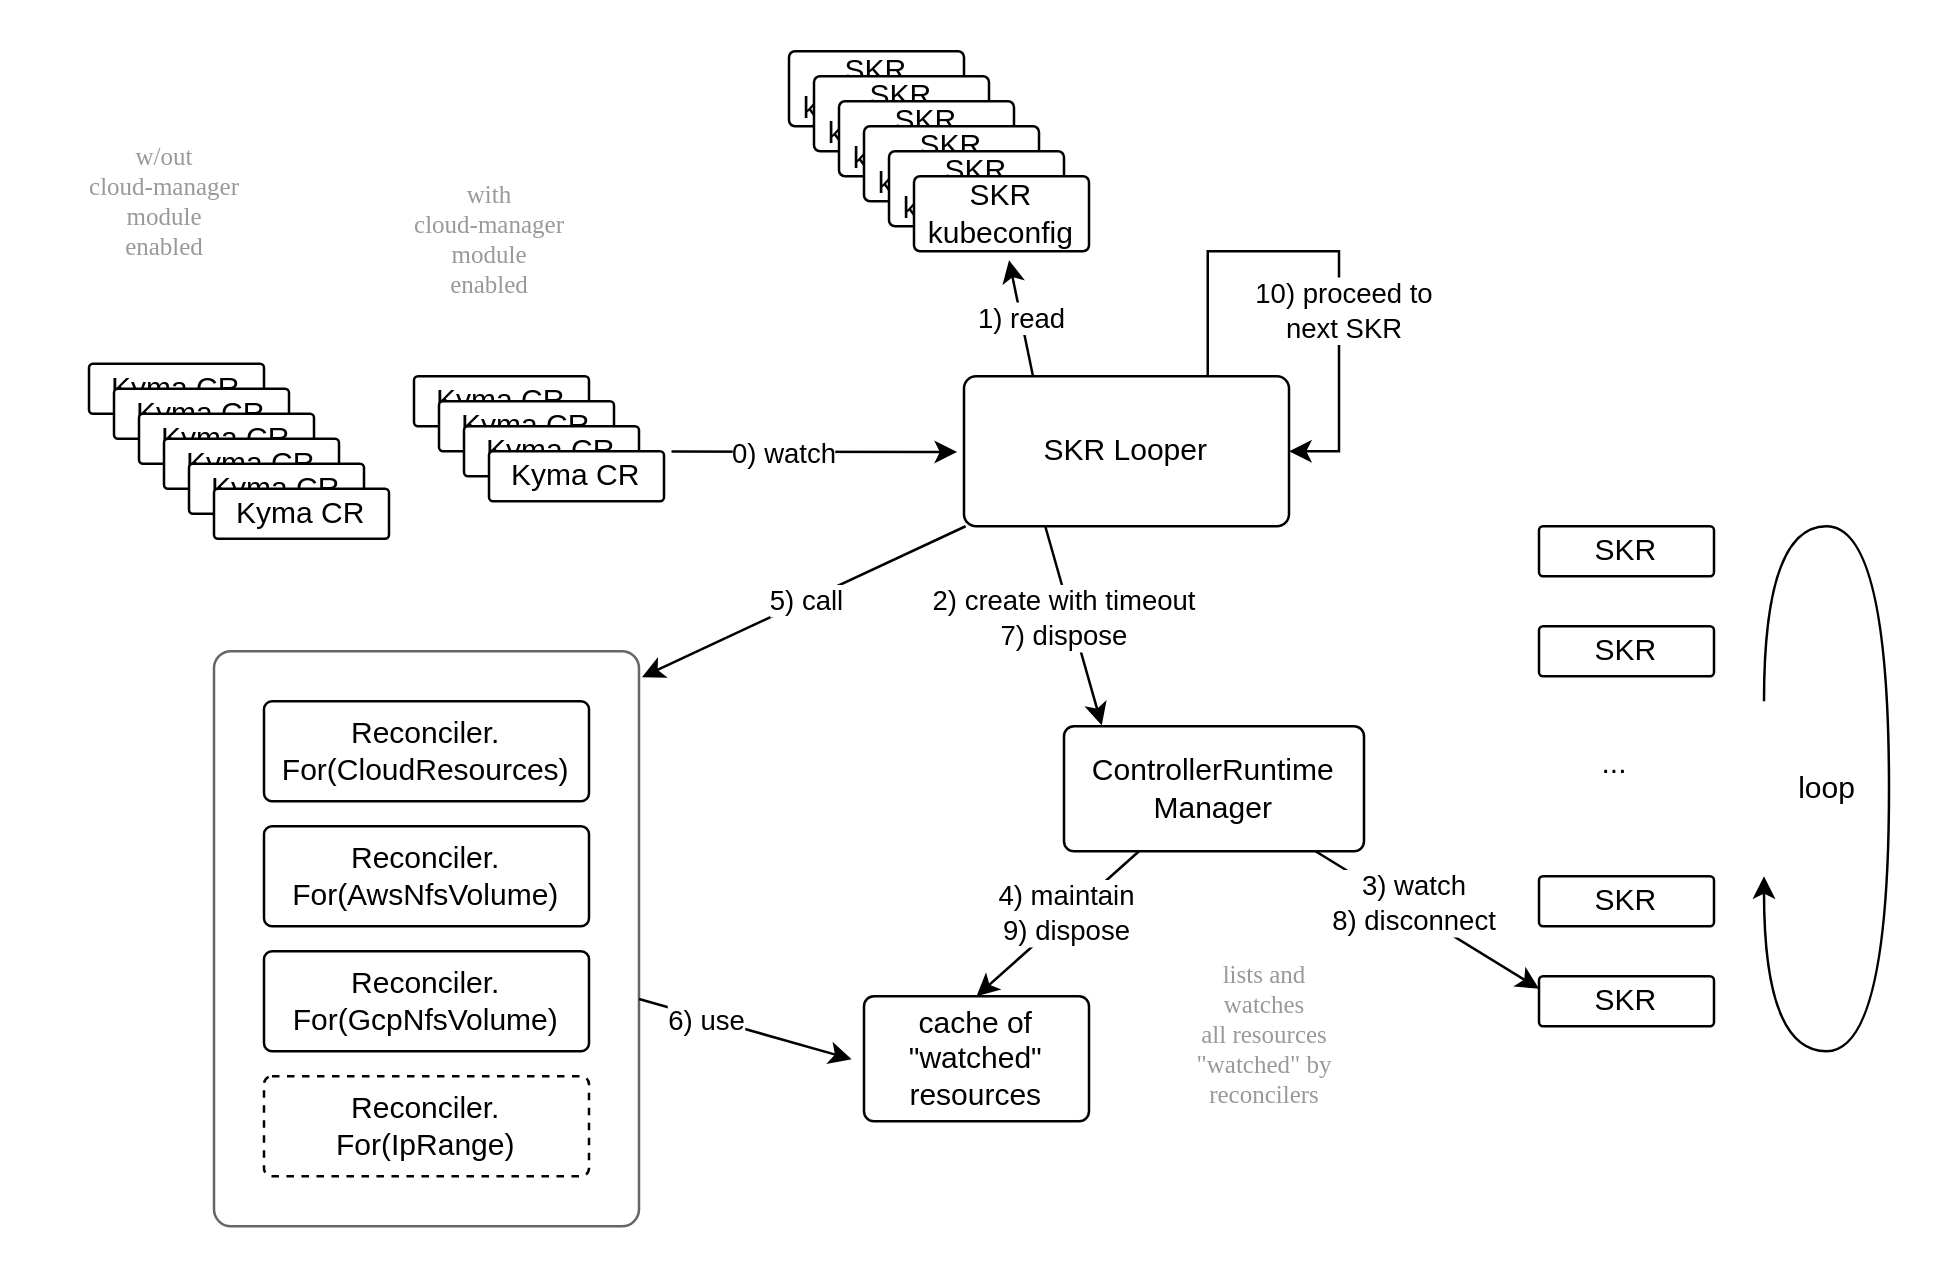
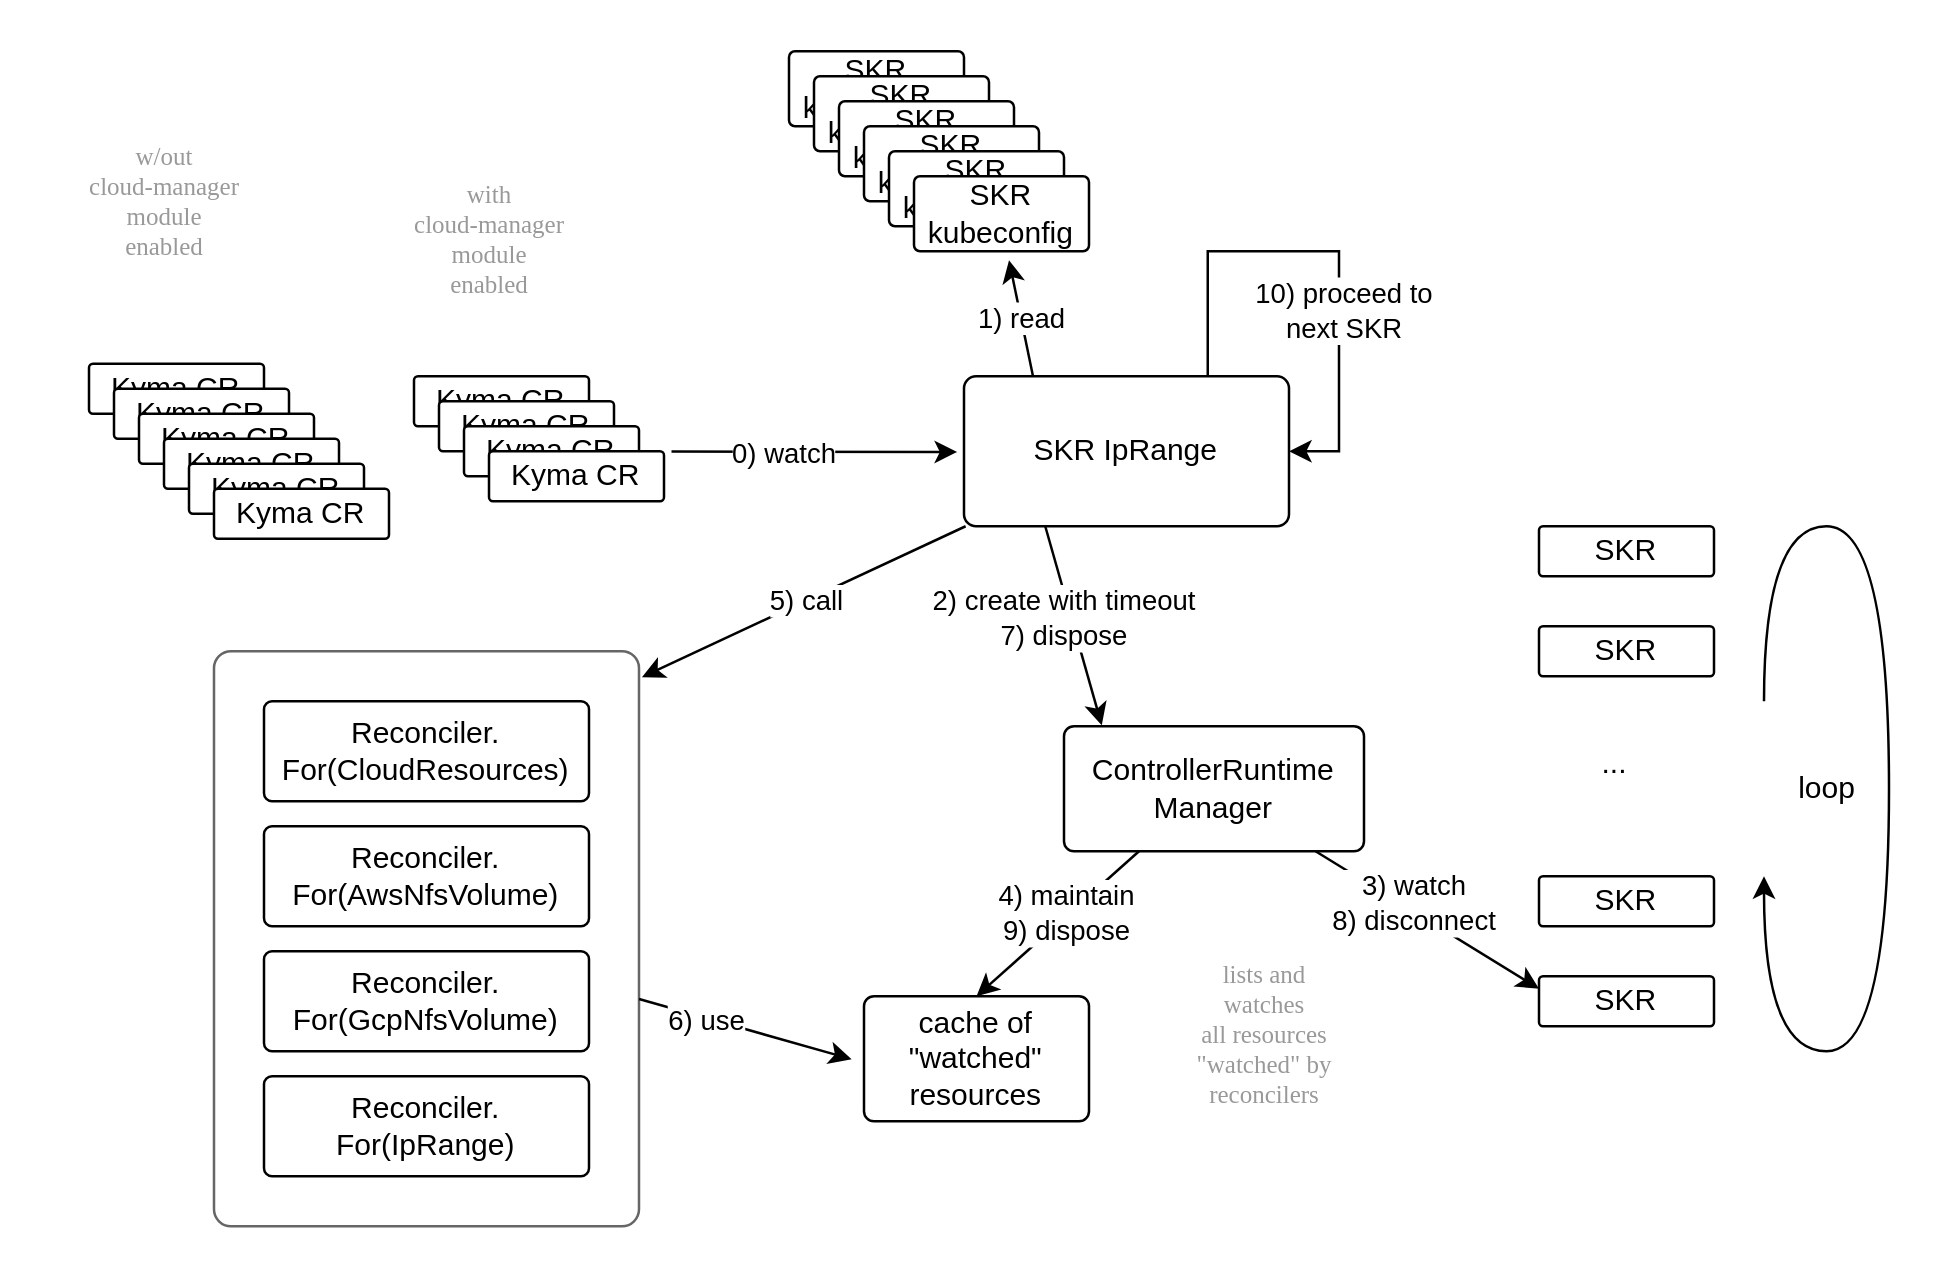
node "SKR Looper": label "SKR Looper" -> "SKR IpRange"
node "Reconciler. For(IpRange)": style dashed -> solid
